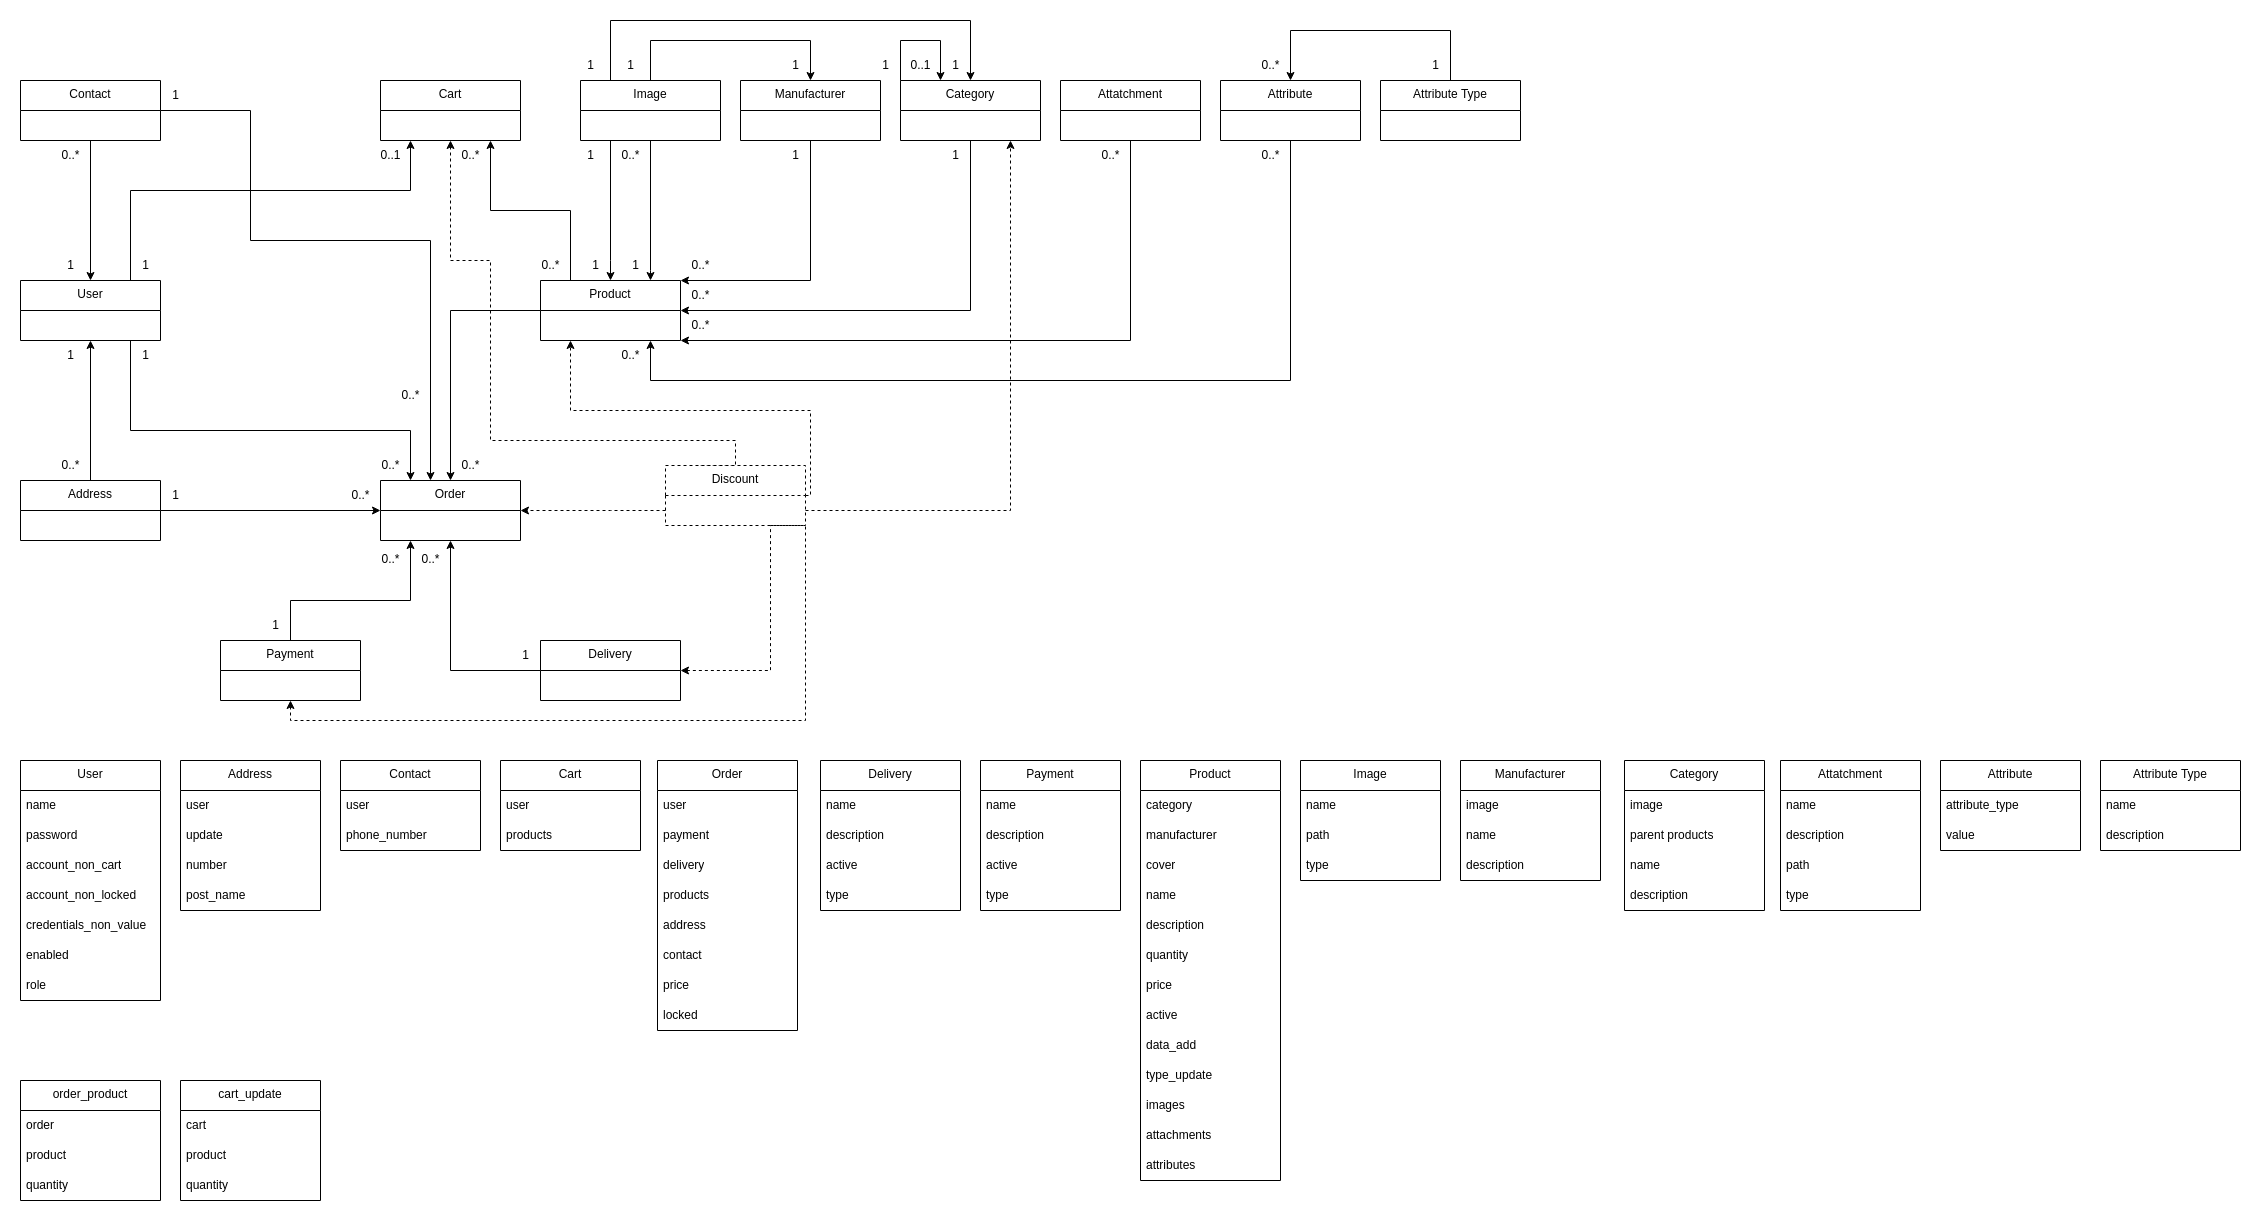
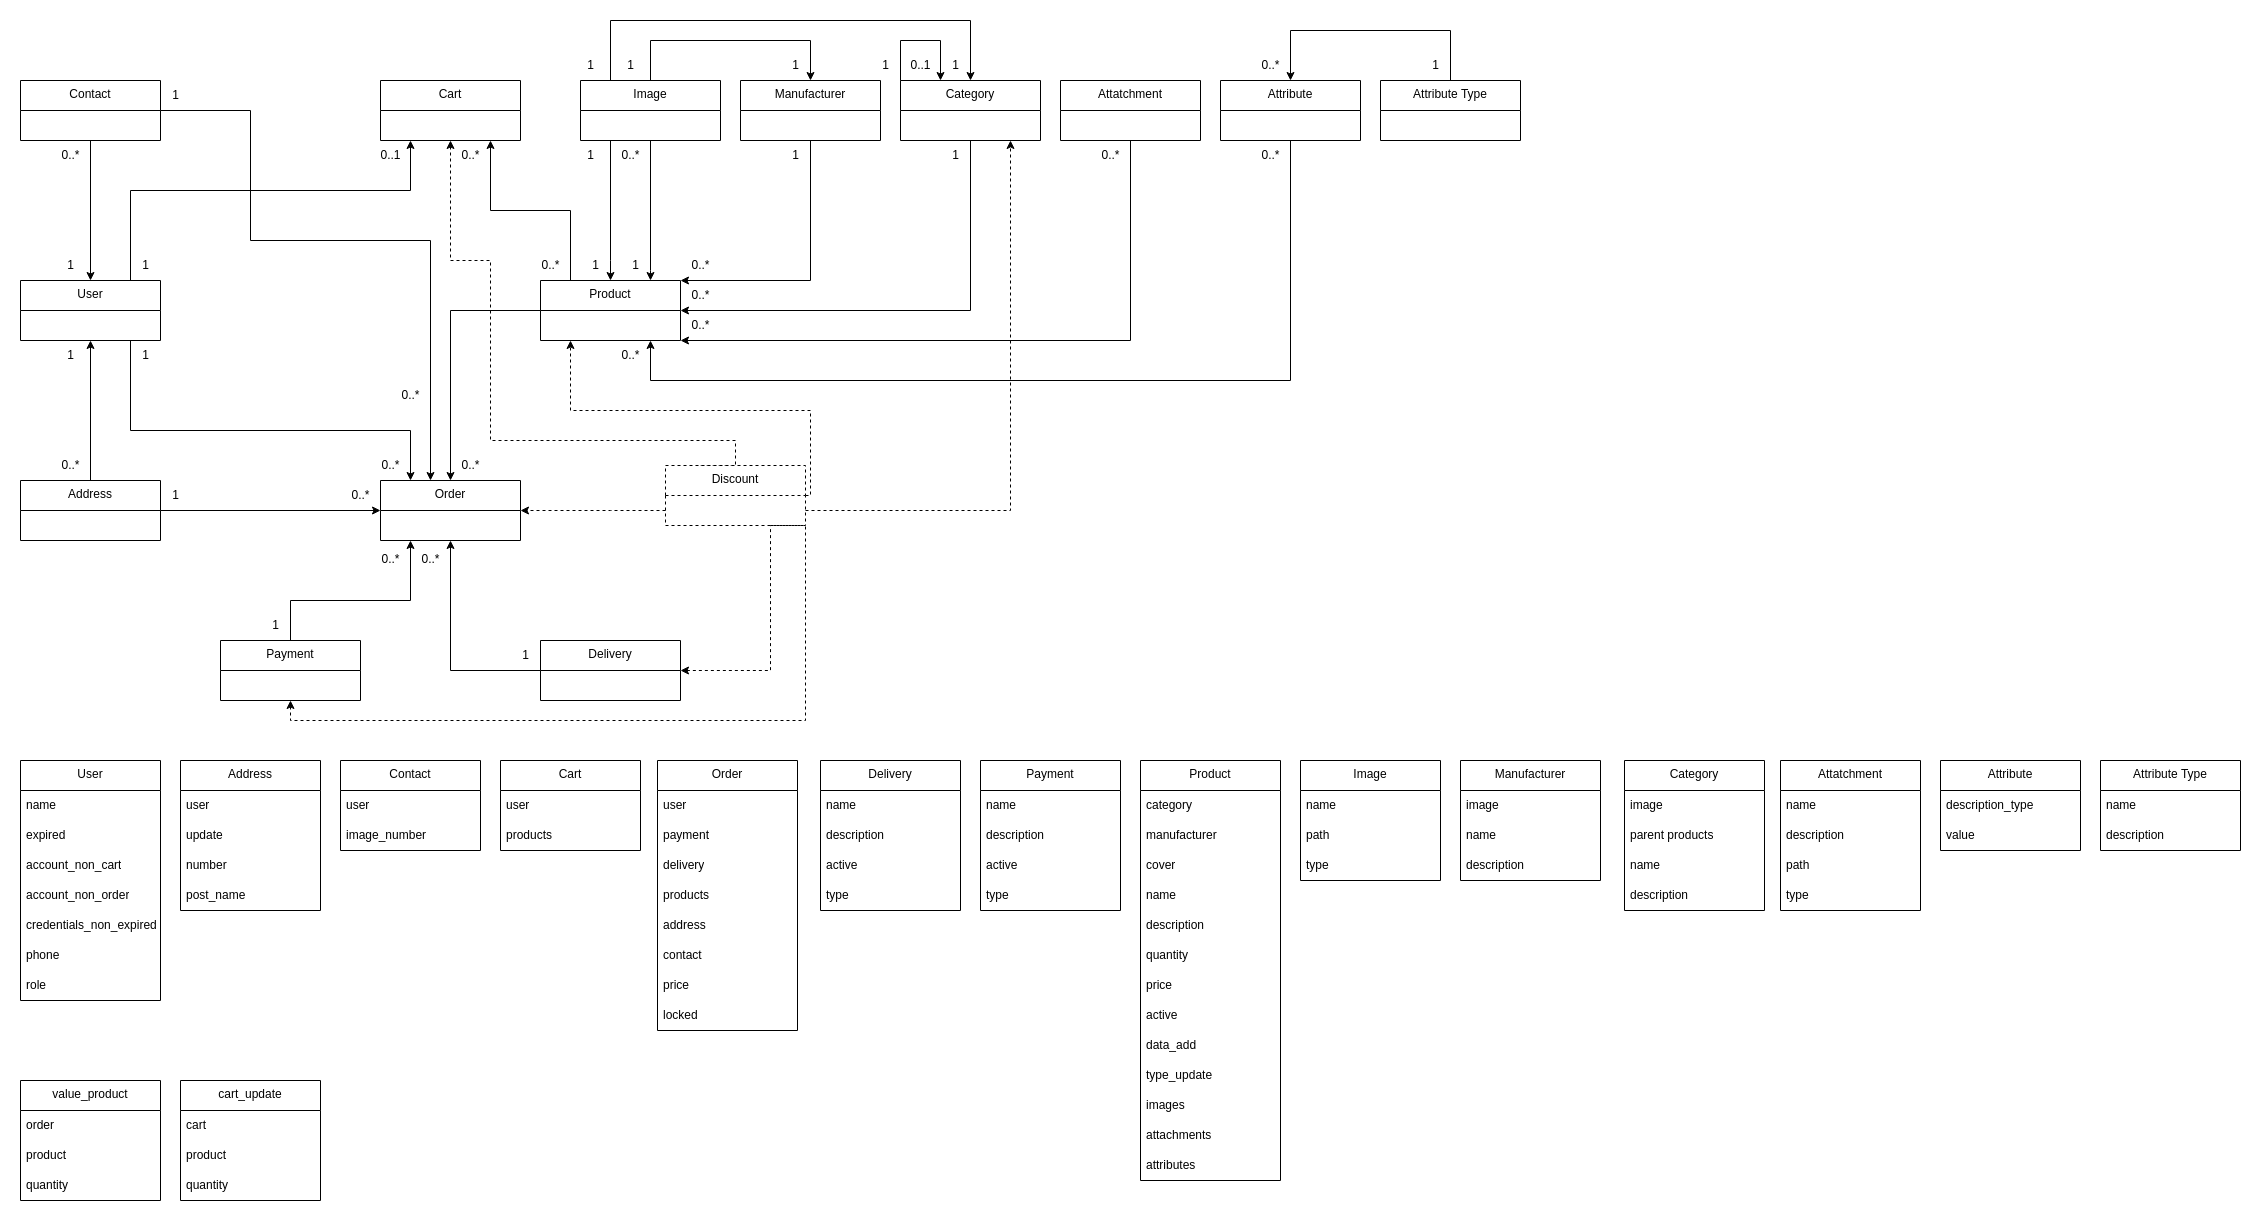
node "attribute_type": label "attribute_type" -> "description_type"
node "password": label "password" -> "expired"
node "phone_number": label "phone_number" -> "image_number"
node "account_non_locked": label "account_non_locked" -> "account_non_order"
node "credentials_non_value": label "credentials_non_value" -> "credentials_non_expired"
node "enabled": label "enabled" -> "phone"
node "order_product": label "order_product" -> "value_product"
